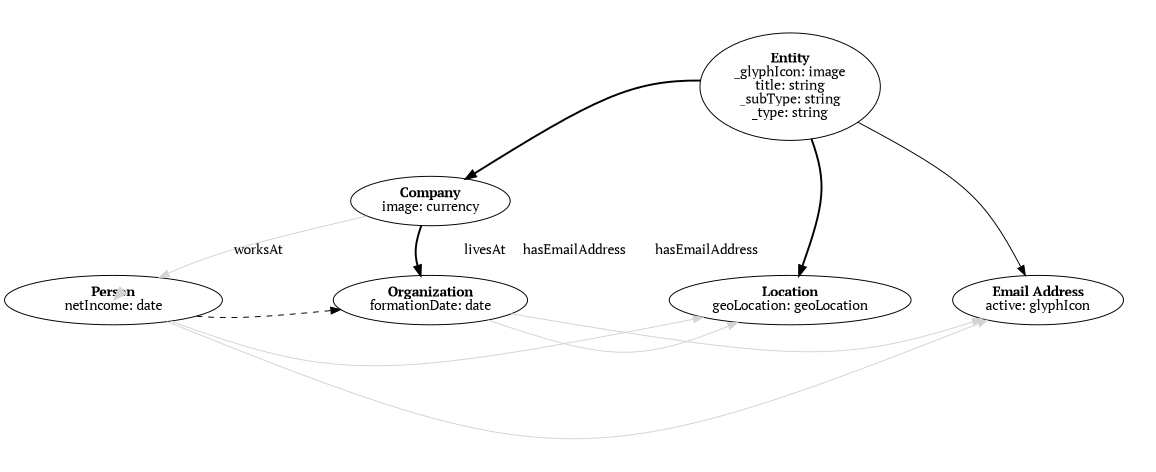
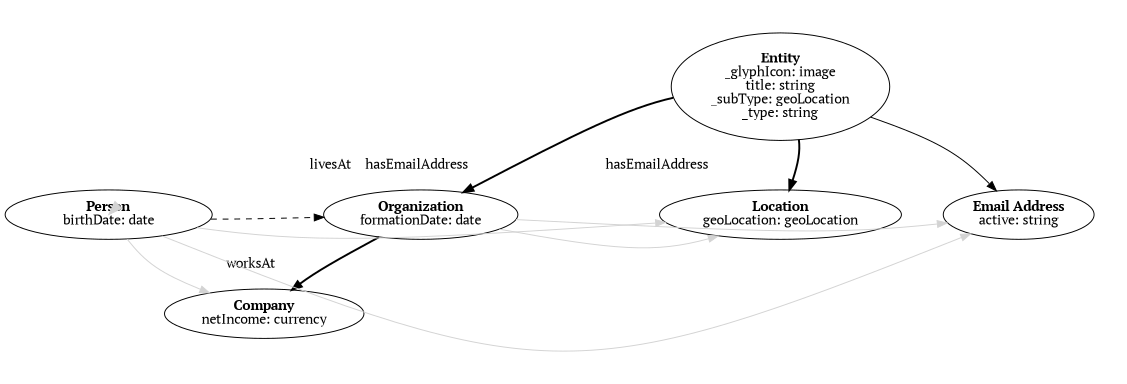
node "Entity": text "_subType: string" -> "_subType: geoLocation"
edge "Company" -> "Entity": now "Organization" -> "Entity"
node "Company": text "image: currency" -> "netIncome: currency"
node "Person": text "netIncome: date" -> "birthDate: date"
node "Email Address": text "active: glyphIcon" -> "active: string"
